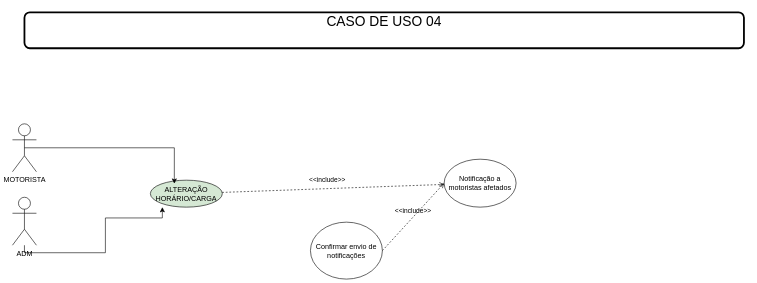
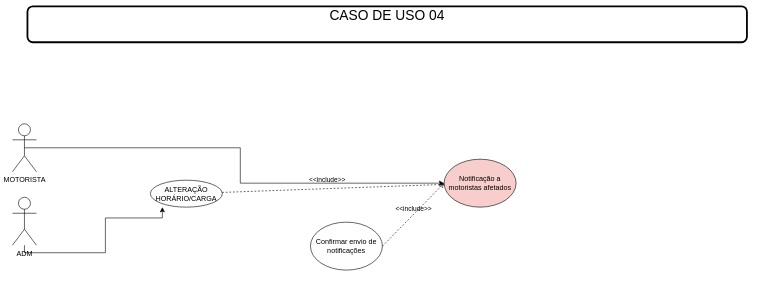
node "CASO DE USO 04": moved (384, 30) -> (387, 24)
edge "MOTORISTA" -> "ALTERAÇÃO HORÁRIO/CARGA": now "MOTORISTA" -> "Notificação a motoristas afetados"
node "Notificação a motoristas afetados": fillcolor #ffffff -> #f8cecc
node "ALTERAÇÃO HORÁRIO/CARGA": fillcolor #d5e8d4 -> #ffffff
node "Confirmar envio de notificações": size 72x57 -> 72x48
